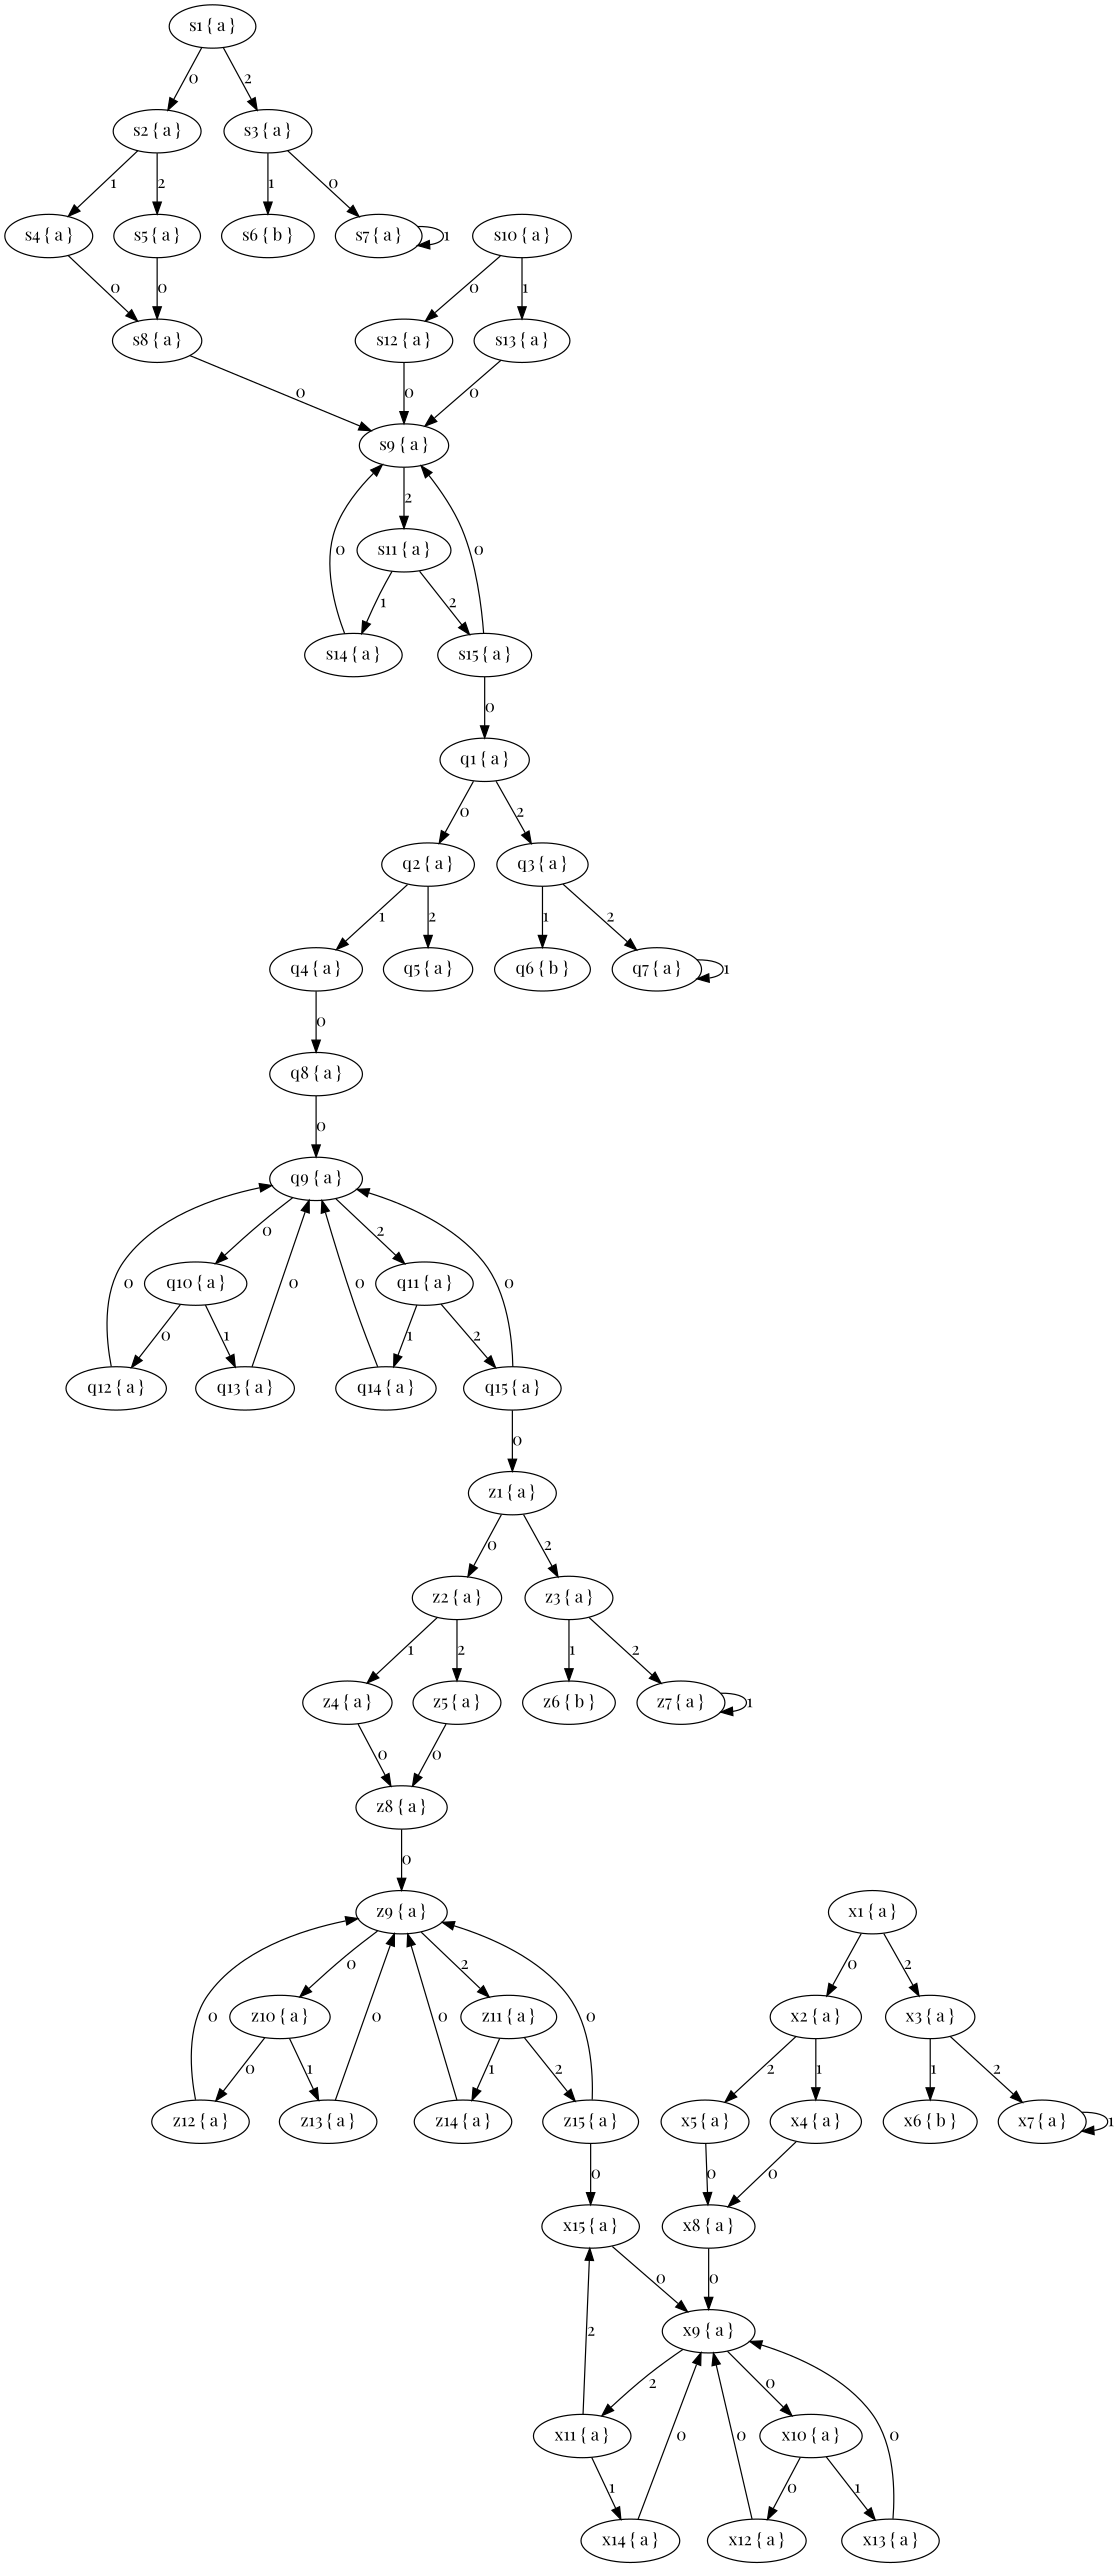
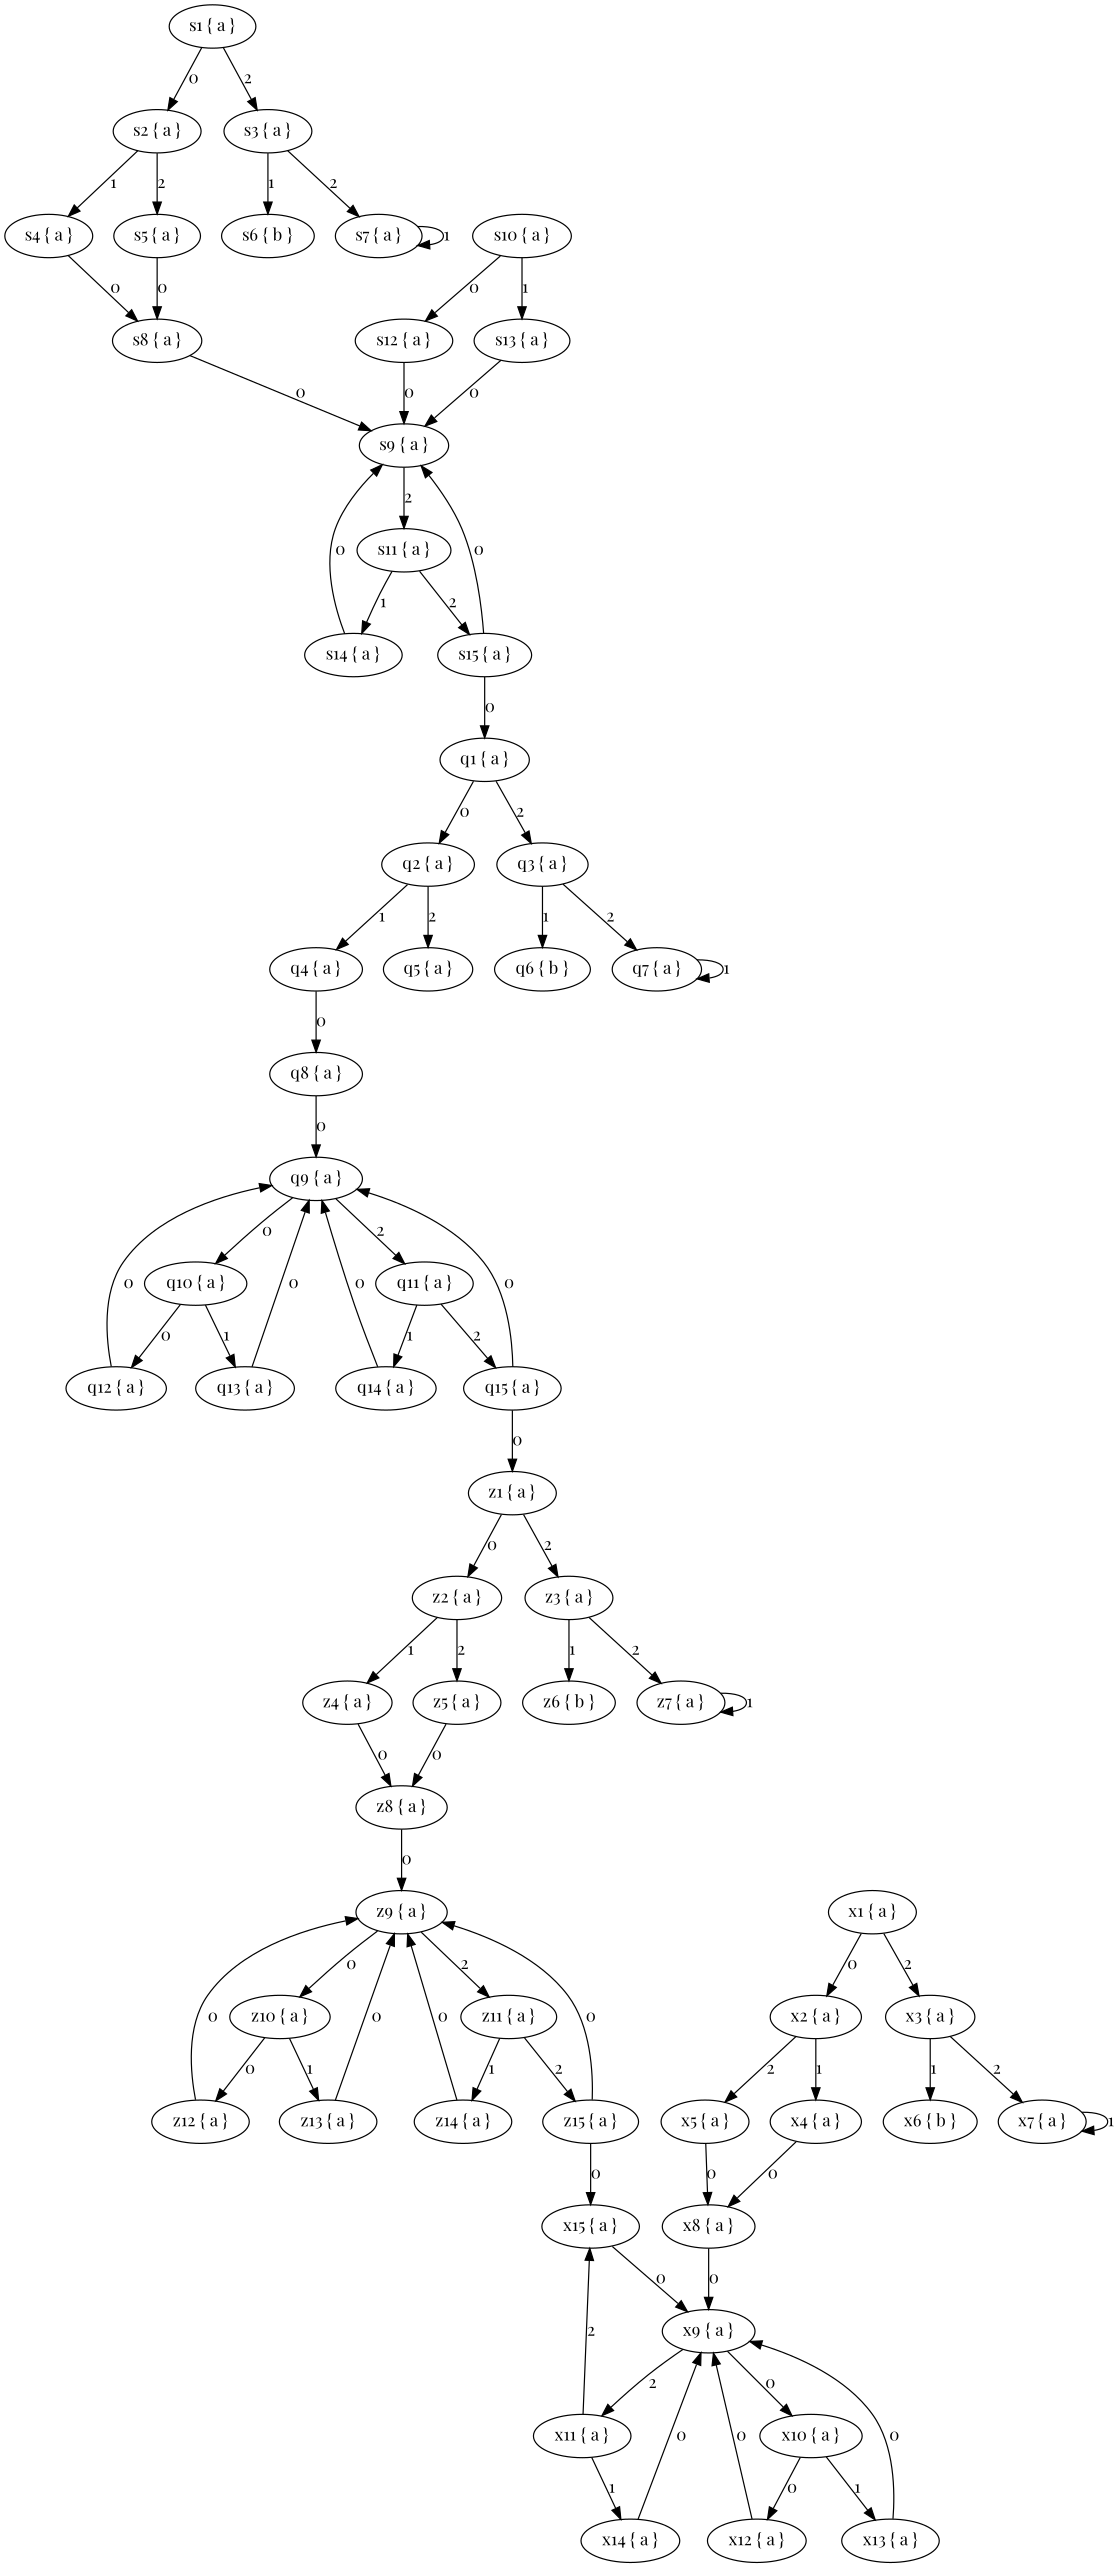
edge "s3 { a }" -> "s7 { a }": label "0" -> "2"
